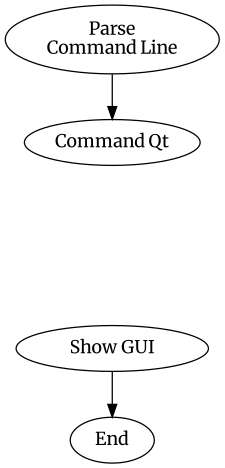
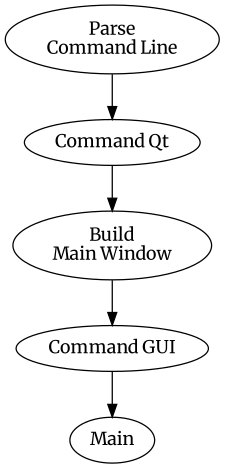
node "Build Main Window": added
node "Show GUI": label "Show GUI" -> "Command GUI"
node "End": label "End" -> "Main"
